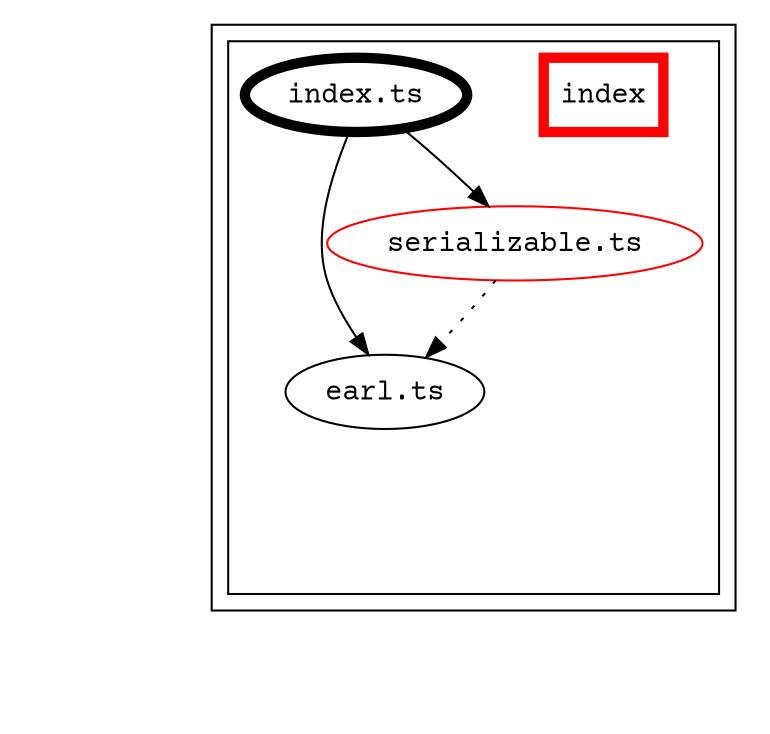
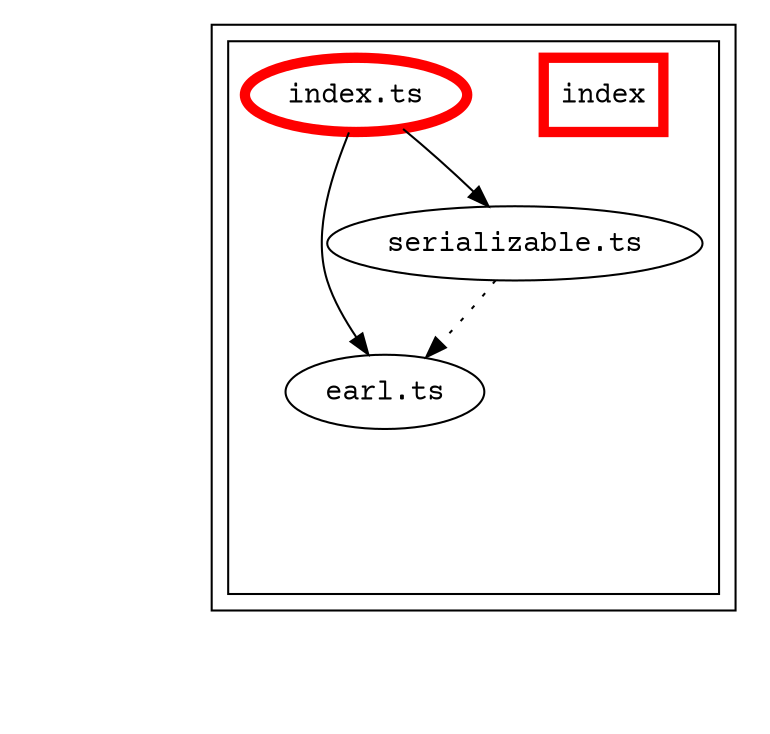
node "index.ts": color black -> #ff0000
node "serializable.ts": color #ff0000 -> black
